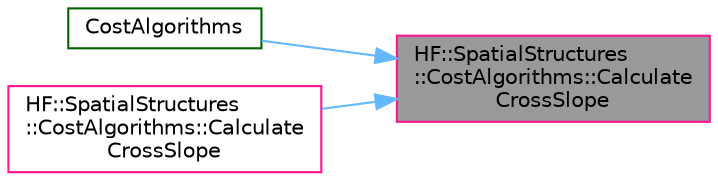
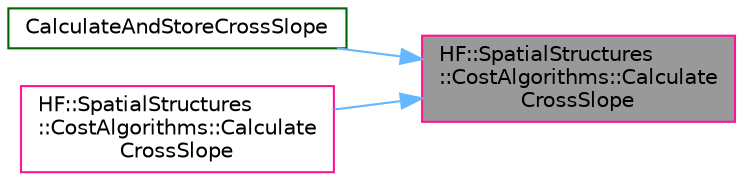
node "CostAlgorithms": label "CostAlgorithms" -> "CalculateAndStoreCrossSlope"
